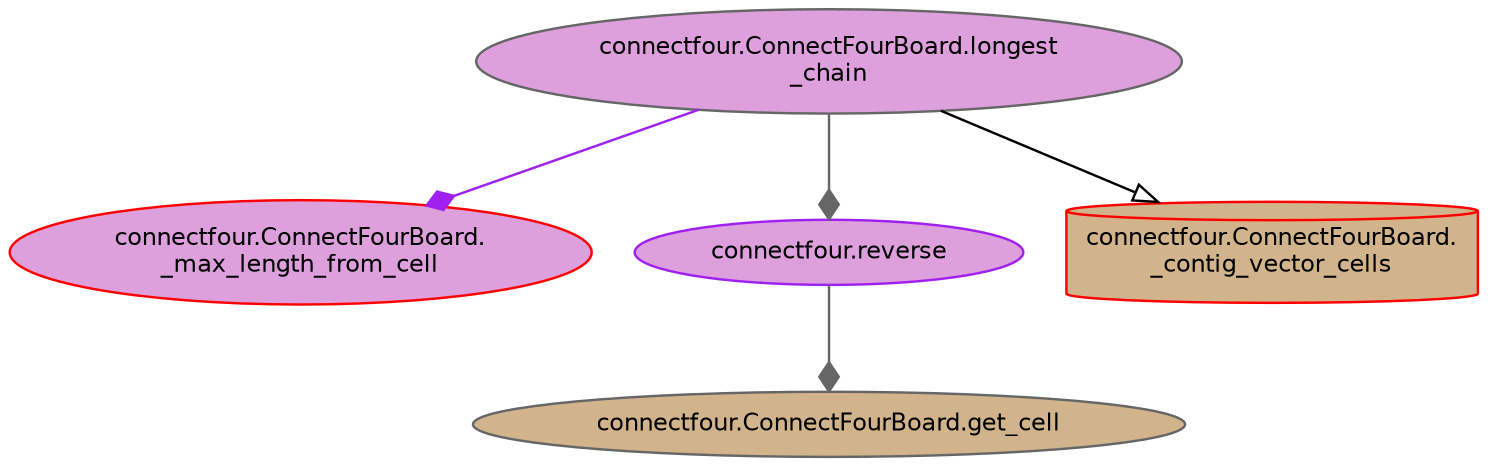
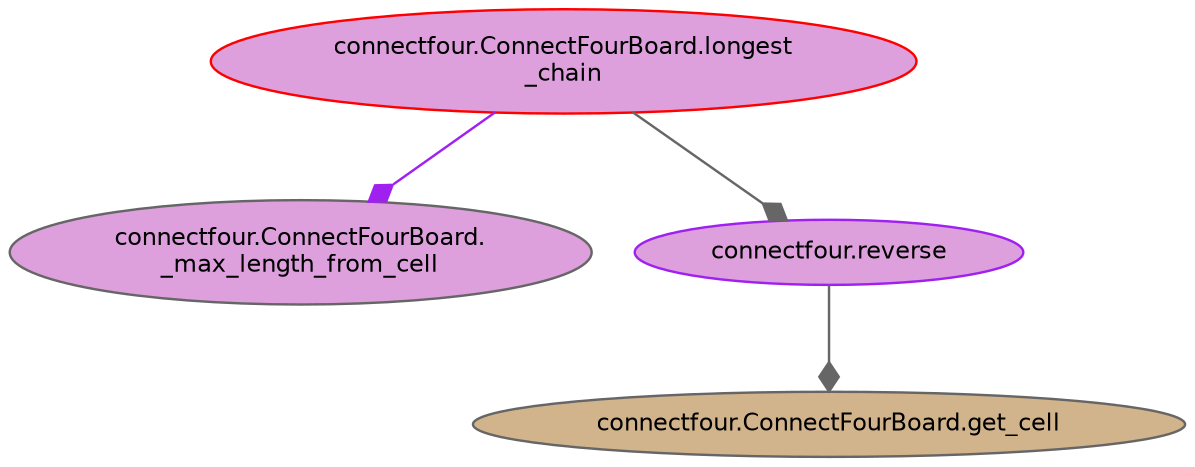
node "connectfour.ConnectFourBoard.longest _chain": color gray40 -> red
node "connectfour.ConnectFourBoard. _max_length_from_cell": color red -> gray40
node "connectfour.ConnectFourBoard. _contig_vector_cells": removed
